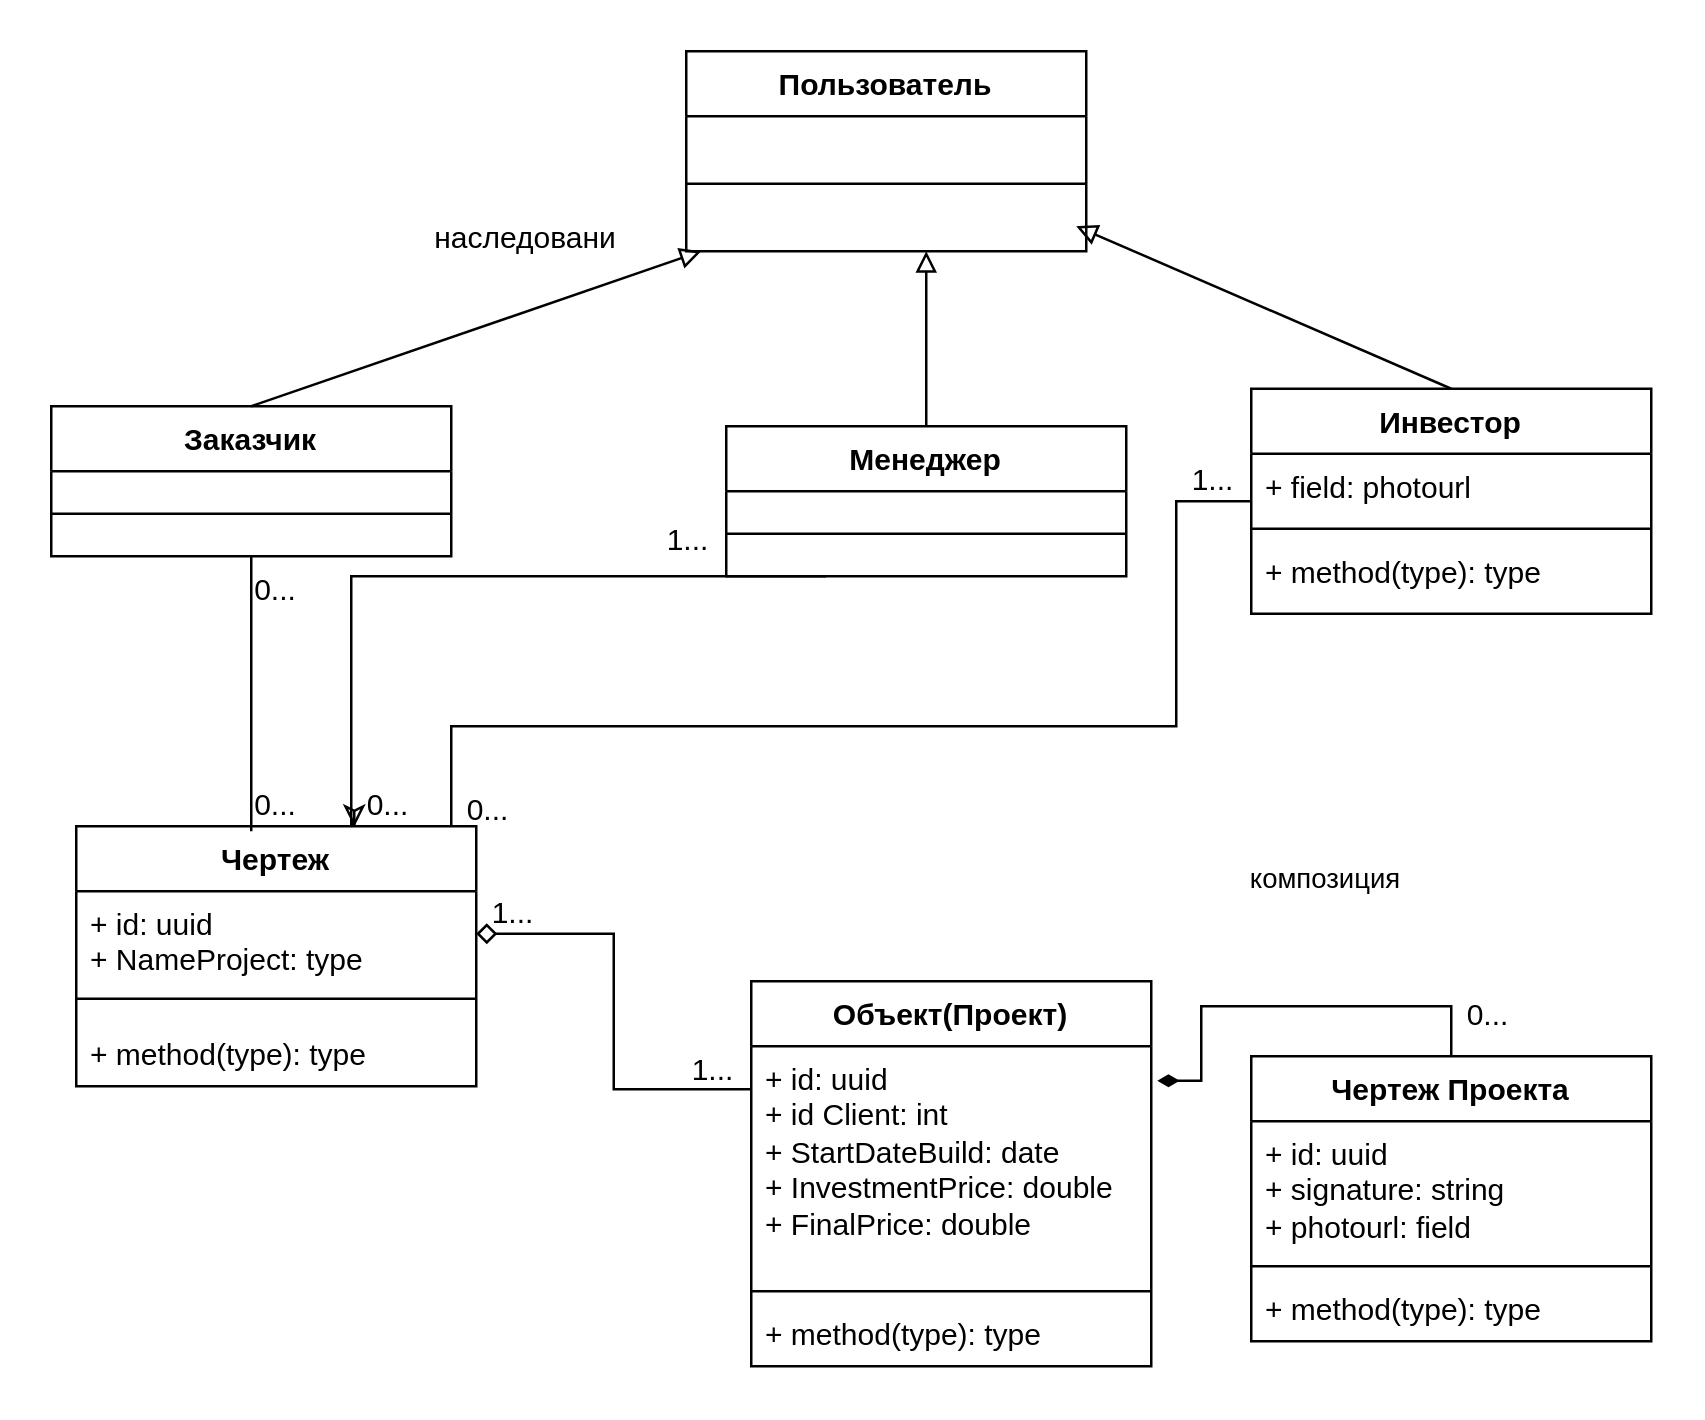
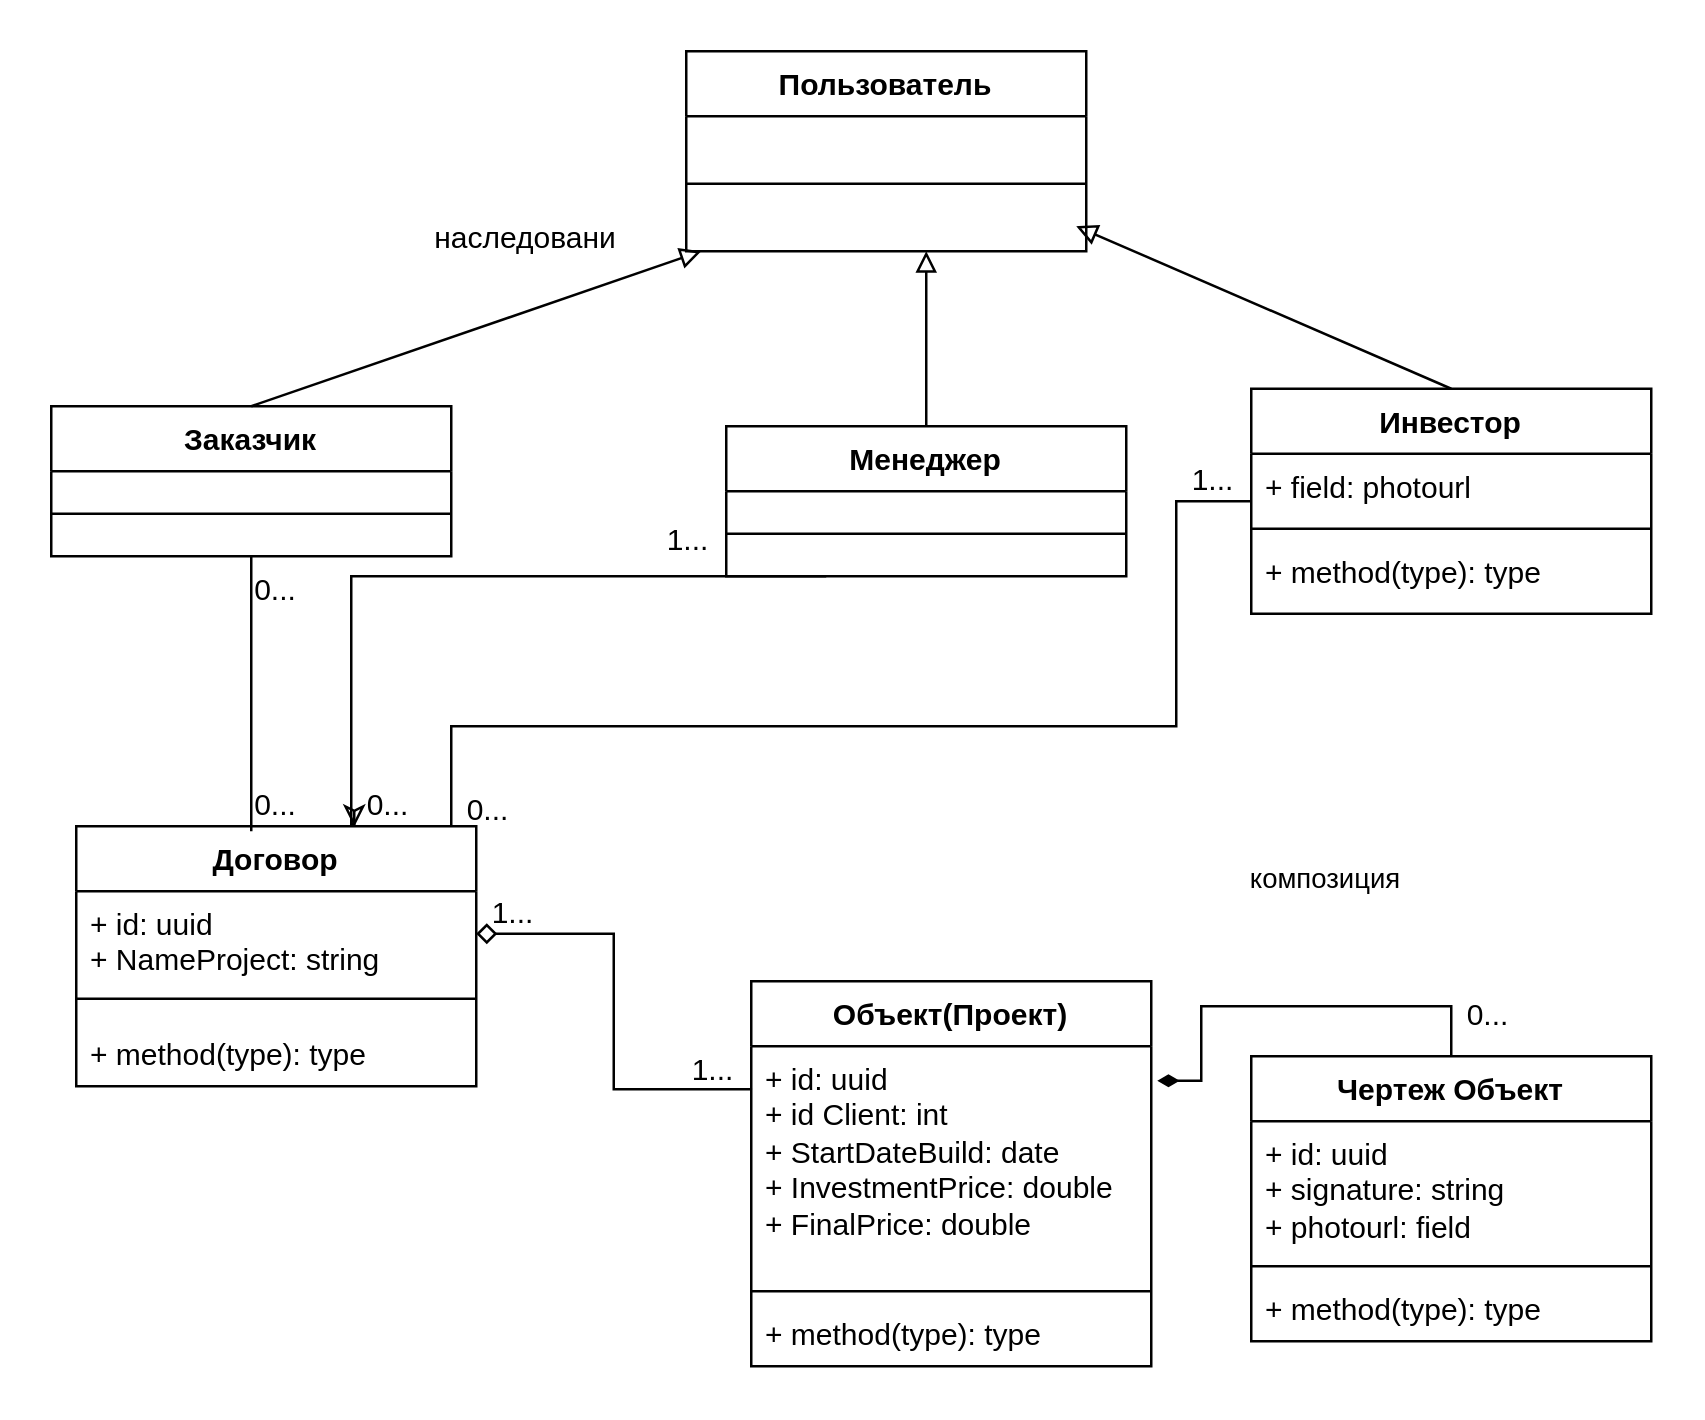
node "Чертеж": label "Чертеж" -> "Договор"
node "+ id: uuid + NameProject: type": label "+ id: uuid + NameProject: type" -> "+ id: uuid + NameProject: string"
node "Чертеж Проекта": label "Чертеж Проекта" -> "Чертеж Объект"
